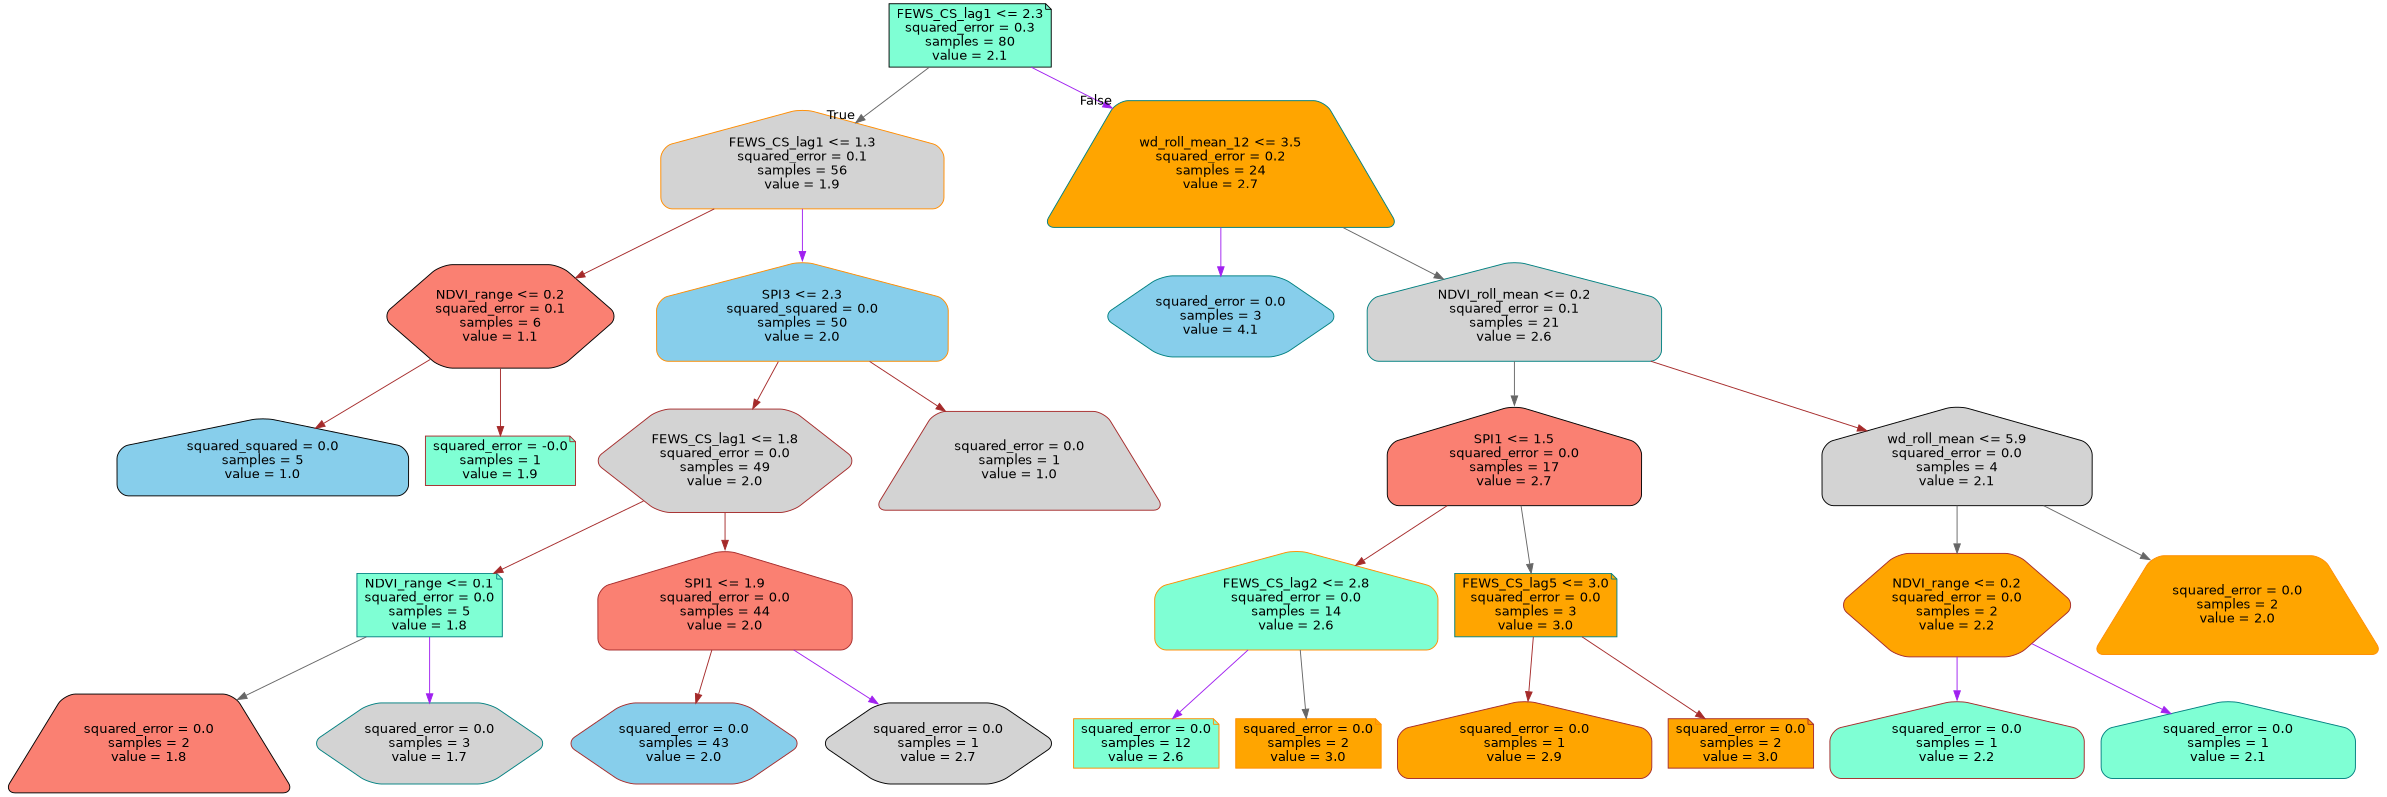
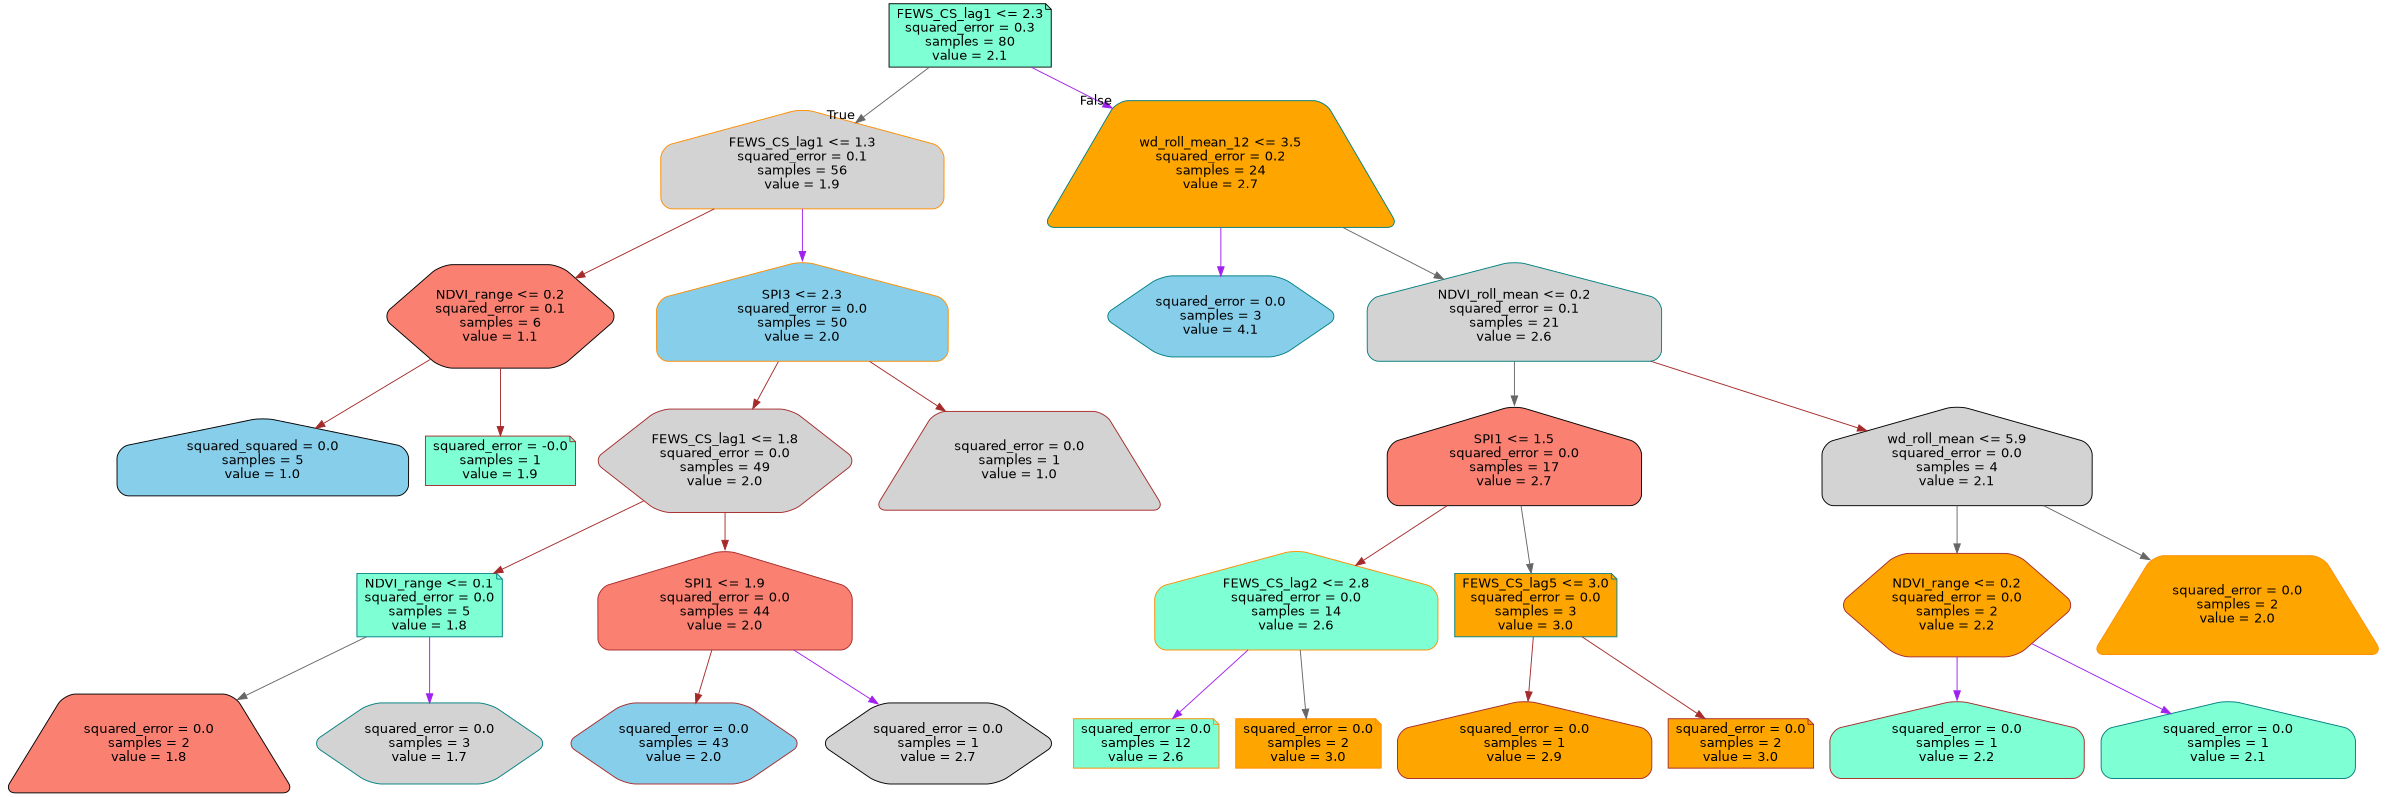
node "SPI3 <= 2.3 squared_squared = 0.0 samples = 50 value = 2.0": label "SPI3 <= 2.3 squared_squared = 0.0 samples = 50 value = 2.0" -> "SPI3 <= 2.3 squared_error = 0.0 samples = 50 value = 2.0"
